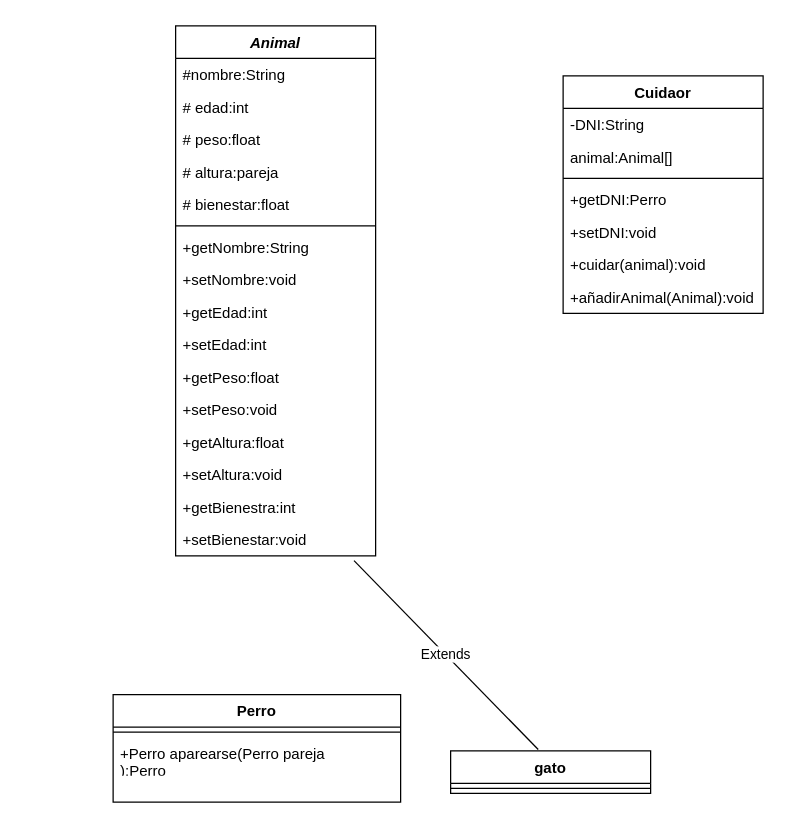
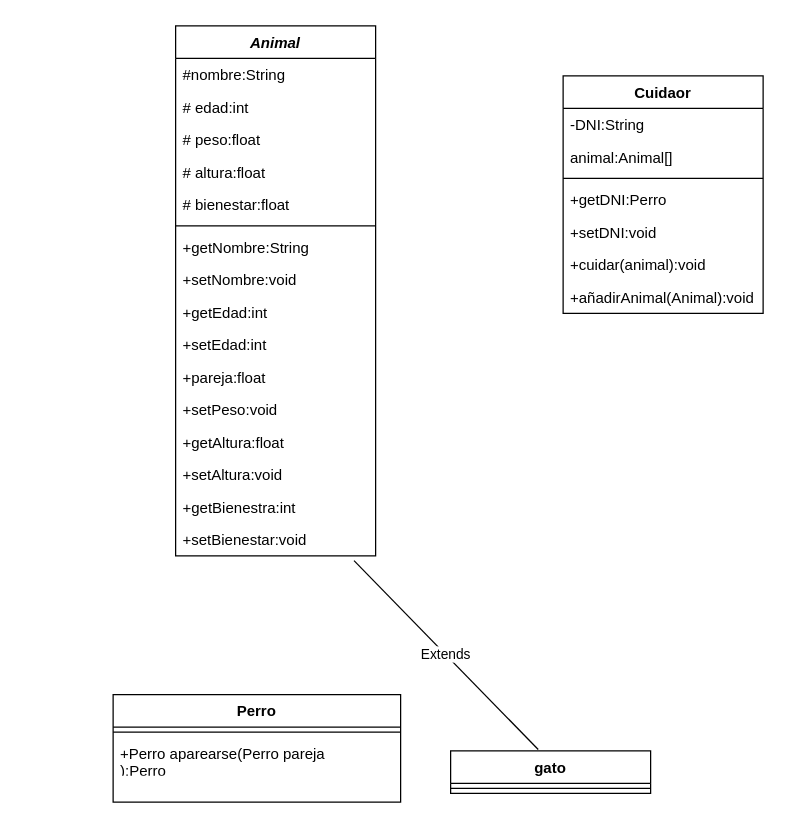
node "# altura:pareja": label "# altura:pareja" -> "# altura:float"
node "+getPeso:float": label "+getPeso:float" -> "+pareja:float"
